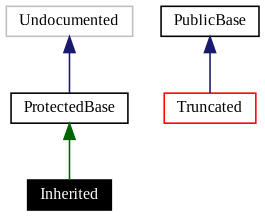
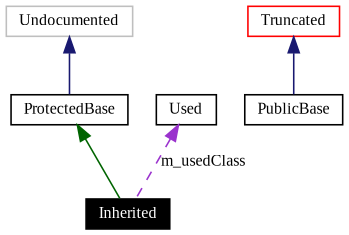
edge "Truncated" -> "PublicBase": reversed
node "Used": added
